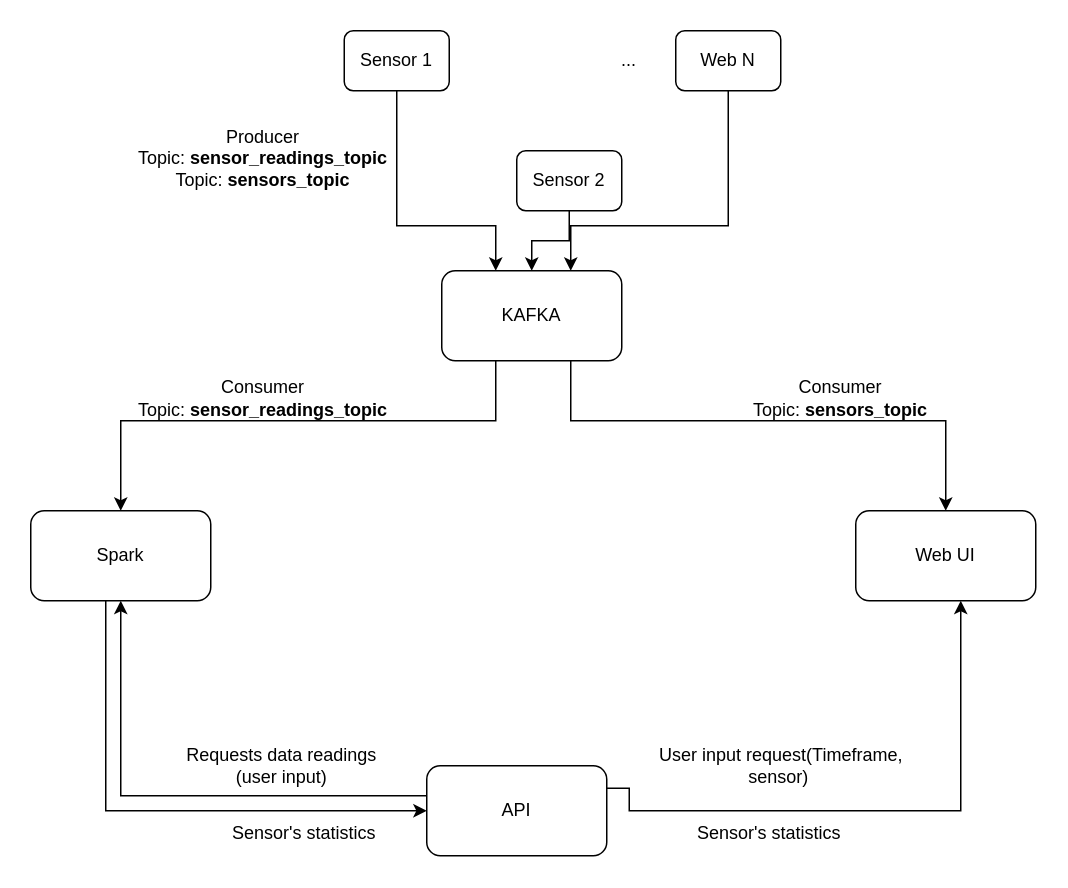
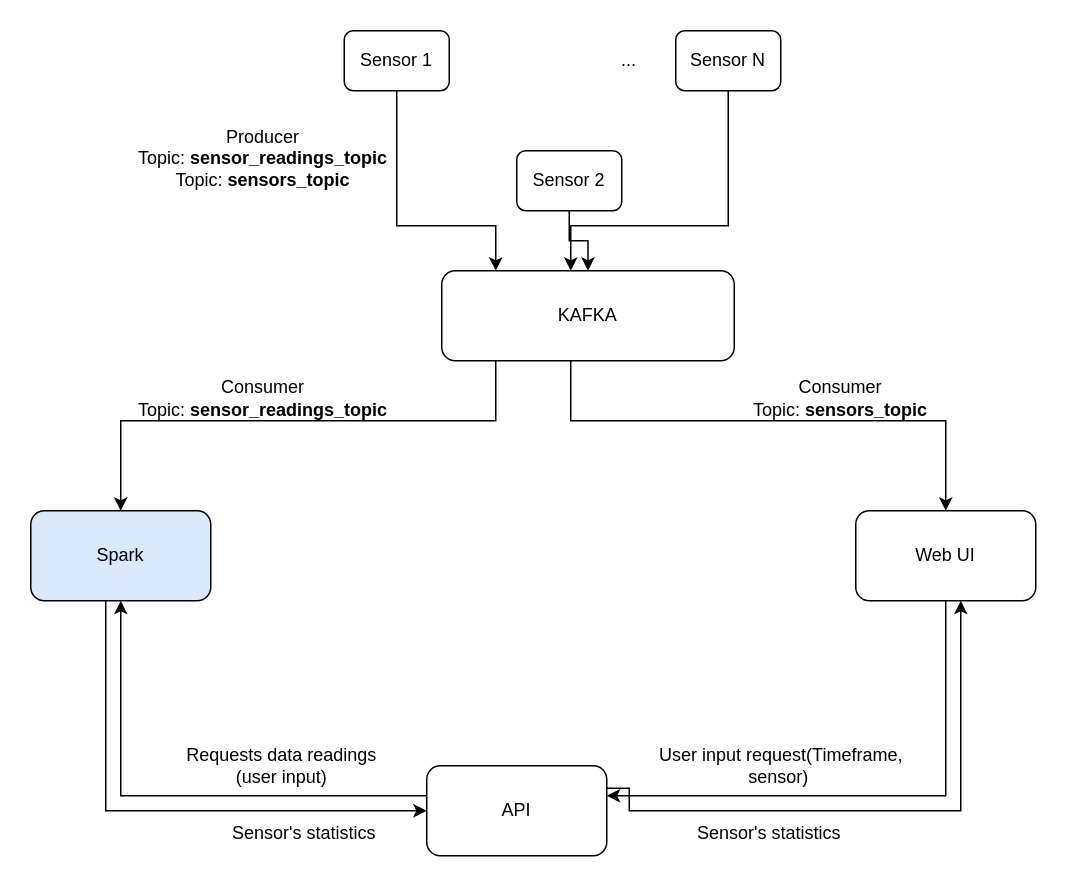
node "Web N": label "Web N" -> "Sensor N"
node "KAFKA": size 180x90 -> 293x90
node "Spark": fillcolor #ffffff -> #dae8fc
edge "Web UI" -> "API": added
